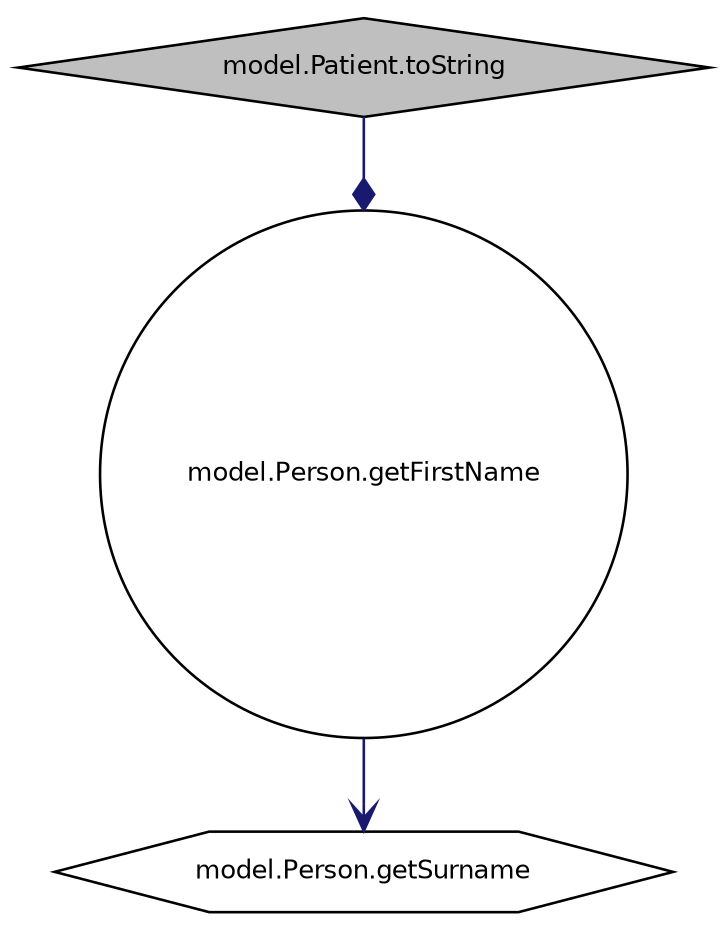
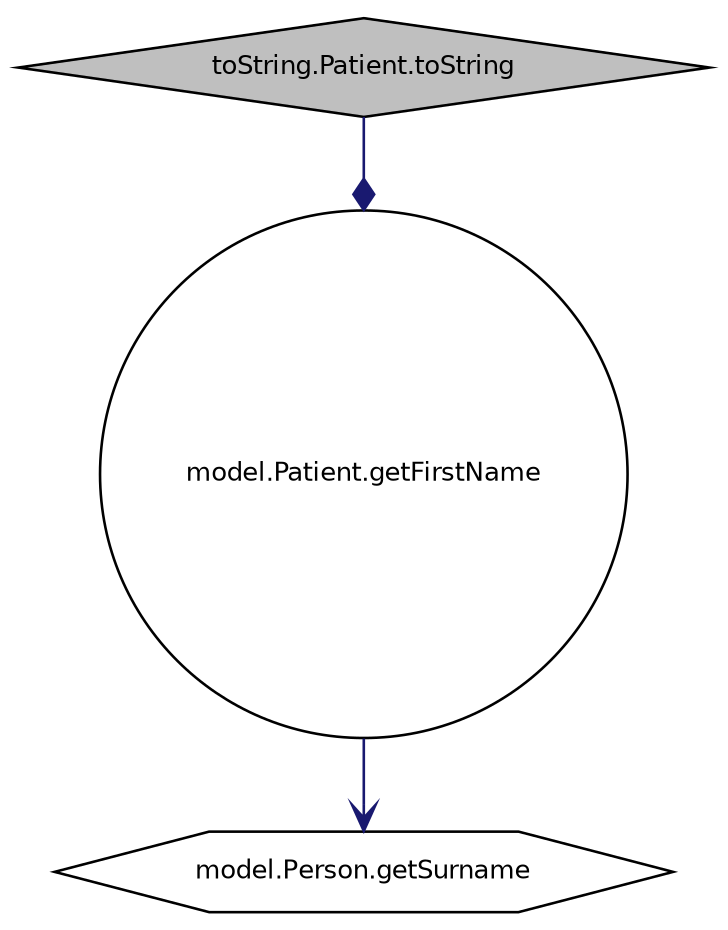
node "model.Patient.toString": label "model.Patient.toString" -> "toString.Patient.toString"
node "model.Person.getFirstName": label "model.Person.getFirstName" -> "model.Patient.getFirstName"
